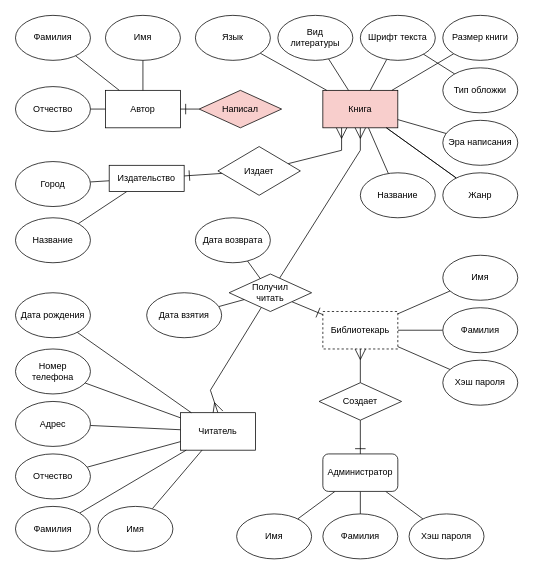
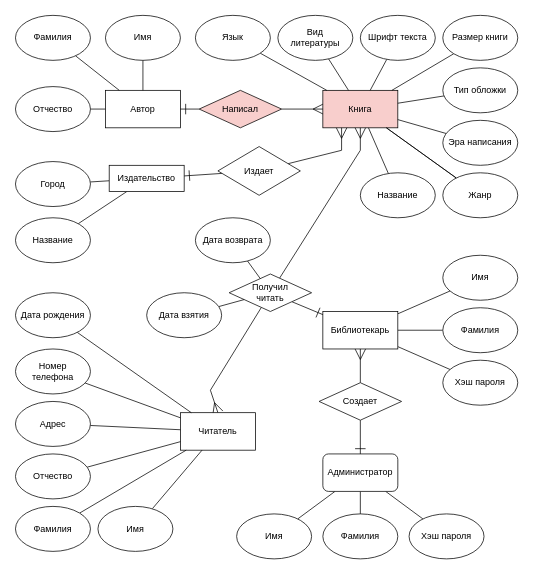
edge "Шрифт текста" -- "Тип обложки": now "Книга" -- "Тип обложки"
edge "Написал" -> "Книга": added
node "Библиотекарь": style dashed -> solid
